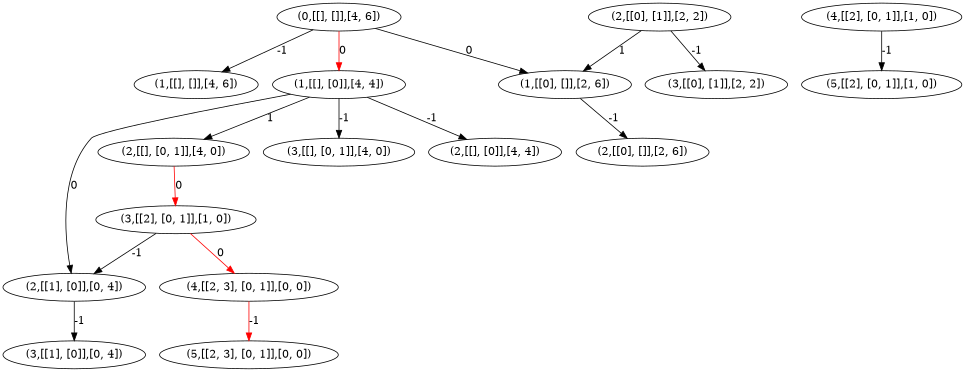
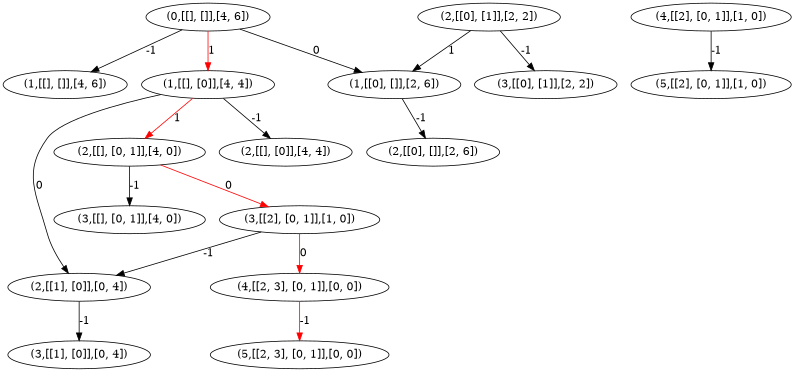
edge "(0,[[], []],[4, 6])" -> "(1,[[], [0]],[4, 4])": label "0" -> "1"
edge "(1,[[], [0]],[4, 4])" -> "(3,[[], [0, 1]],[4, 0])": now "(2,[[], [0, 1]],[4, 0])" -> "(3,[[], [0, 1]],[4, 0])"
edge "(1,[[], [0]],[4, 4])" -> "(2,[[], [0, 1]],[4, 0])": color black -> red
